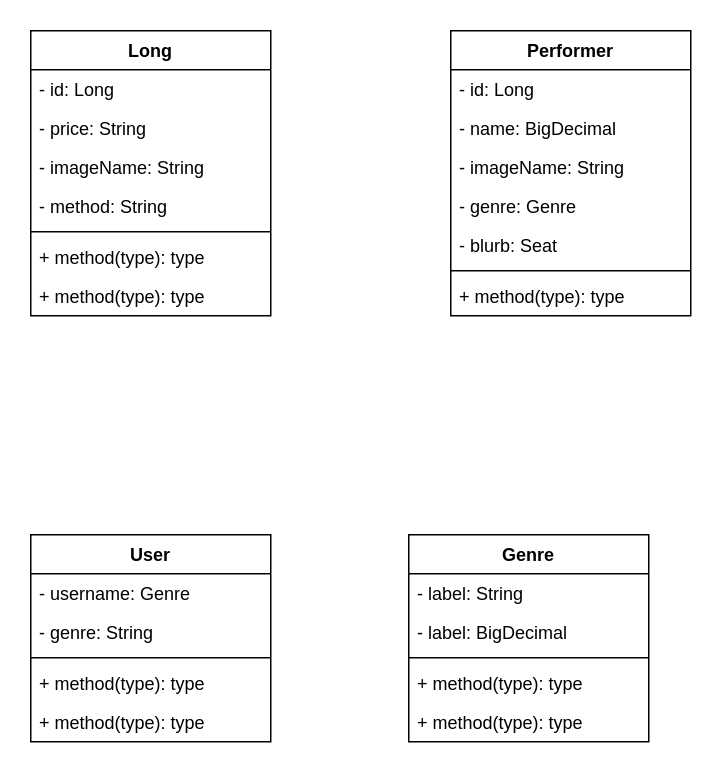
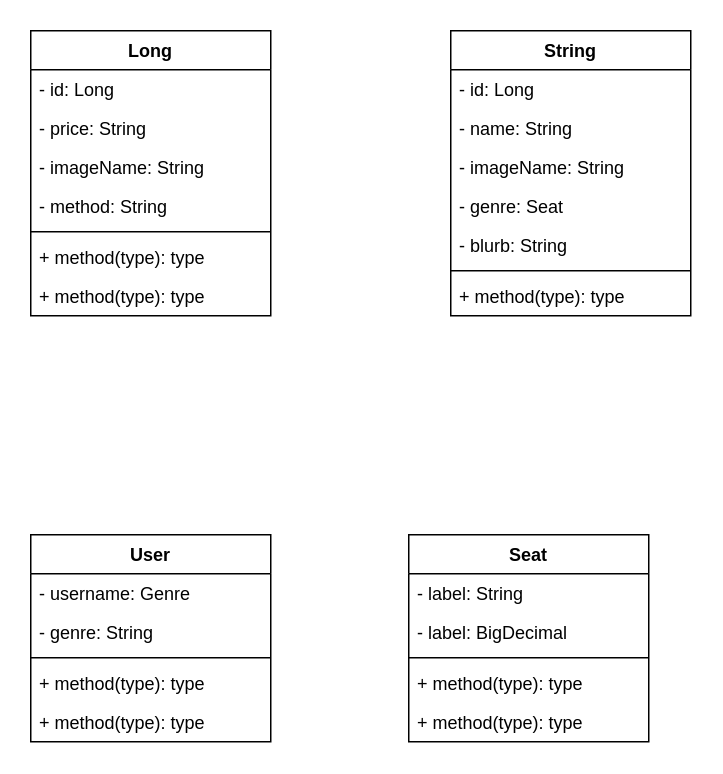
node "Performer": label "Performer" -> "String"
node "- name: BigDecimal": label "- name: BigDecimal" -> "- name: String"
node "- genre: Genre": label "- genre: Genre" -> "- genre: Seat"
node "- blurb: Seat": label "- blurb: Seat" -> "- blurb: String"
node "Genre": label "Genre" -> "Seat"
